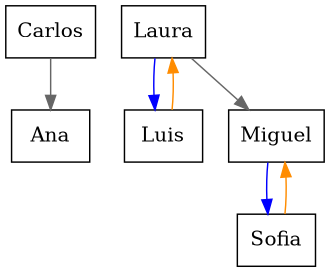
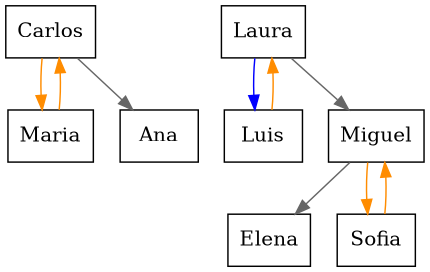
node "Maria": added
edge "Miguel" -> "Sofia": color blue -> darkorange
node "Elena": added
